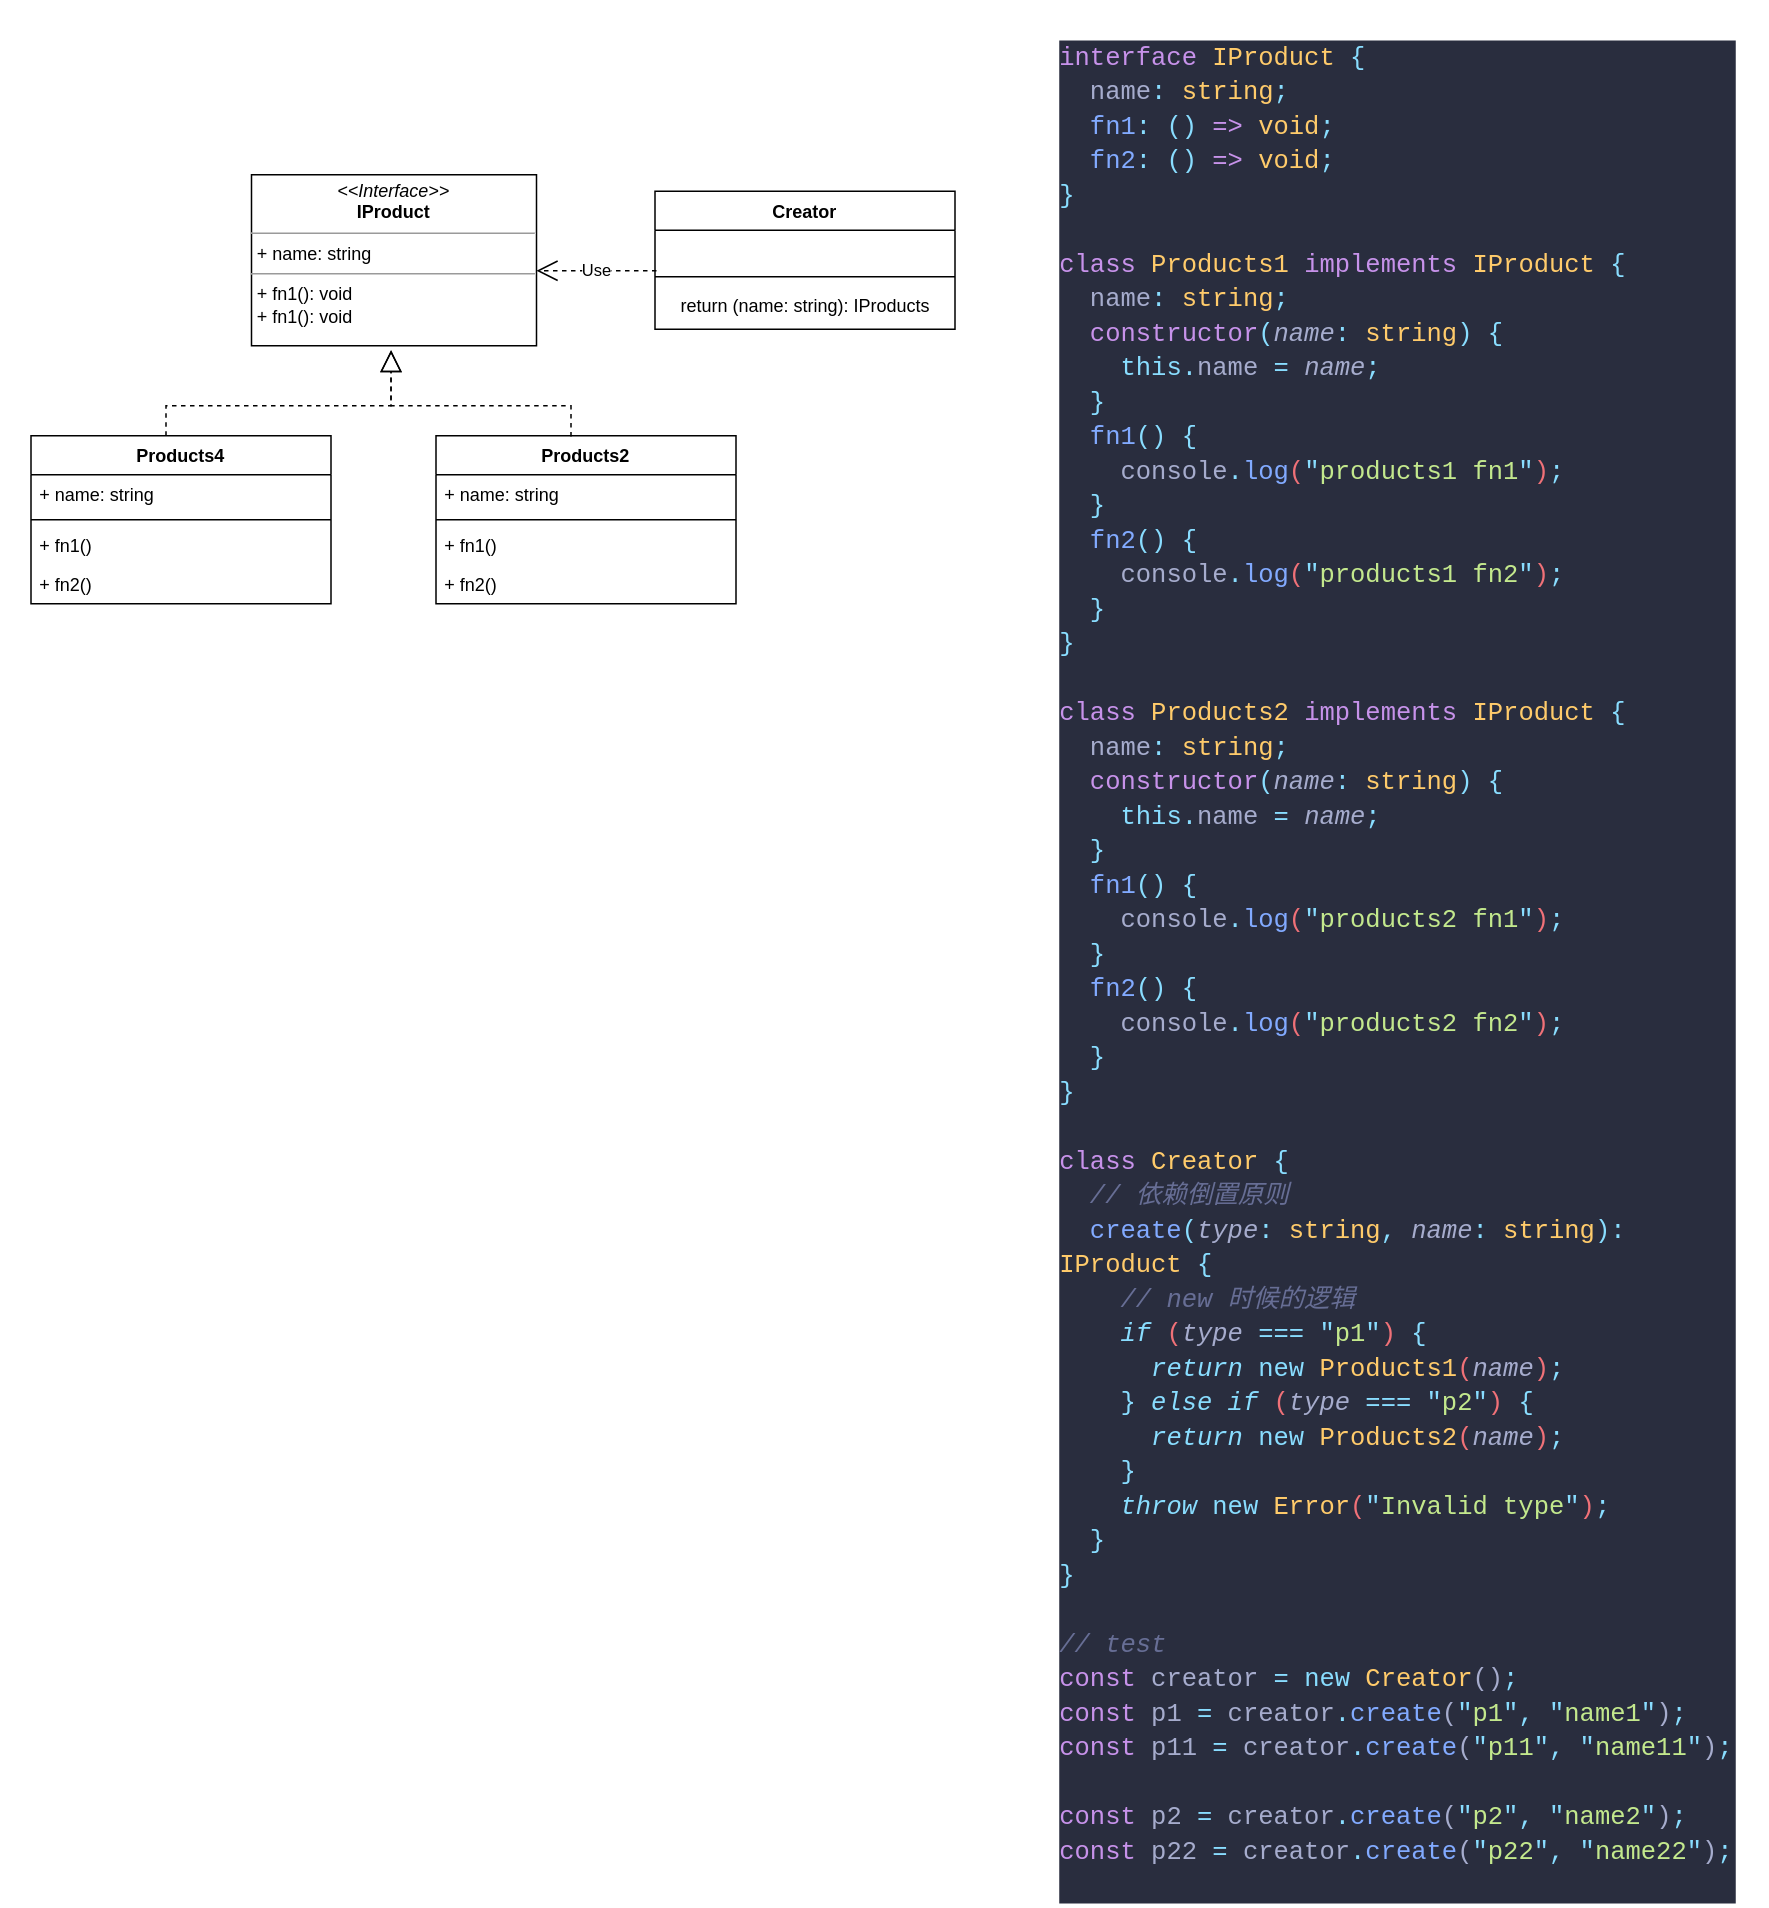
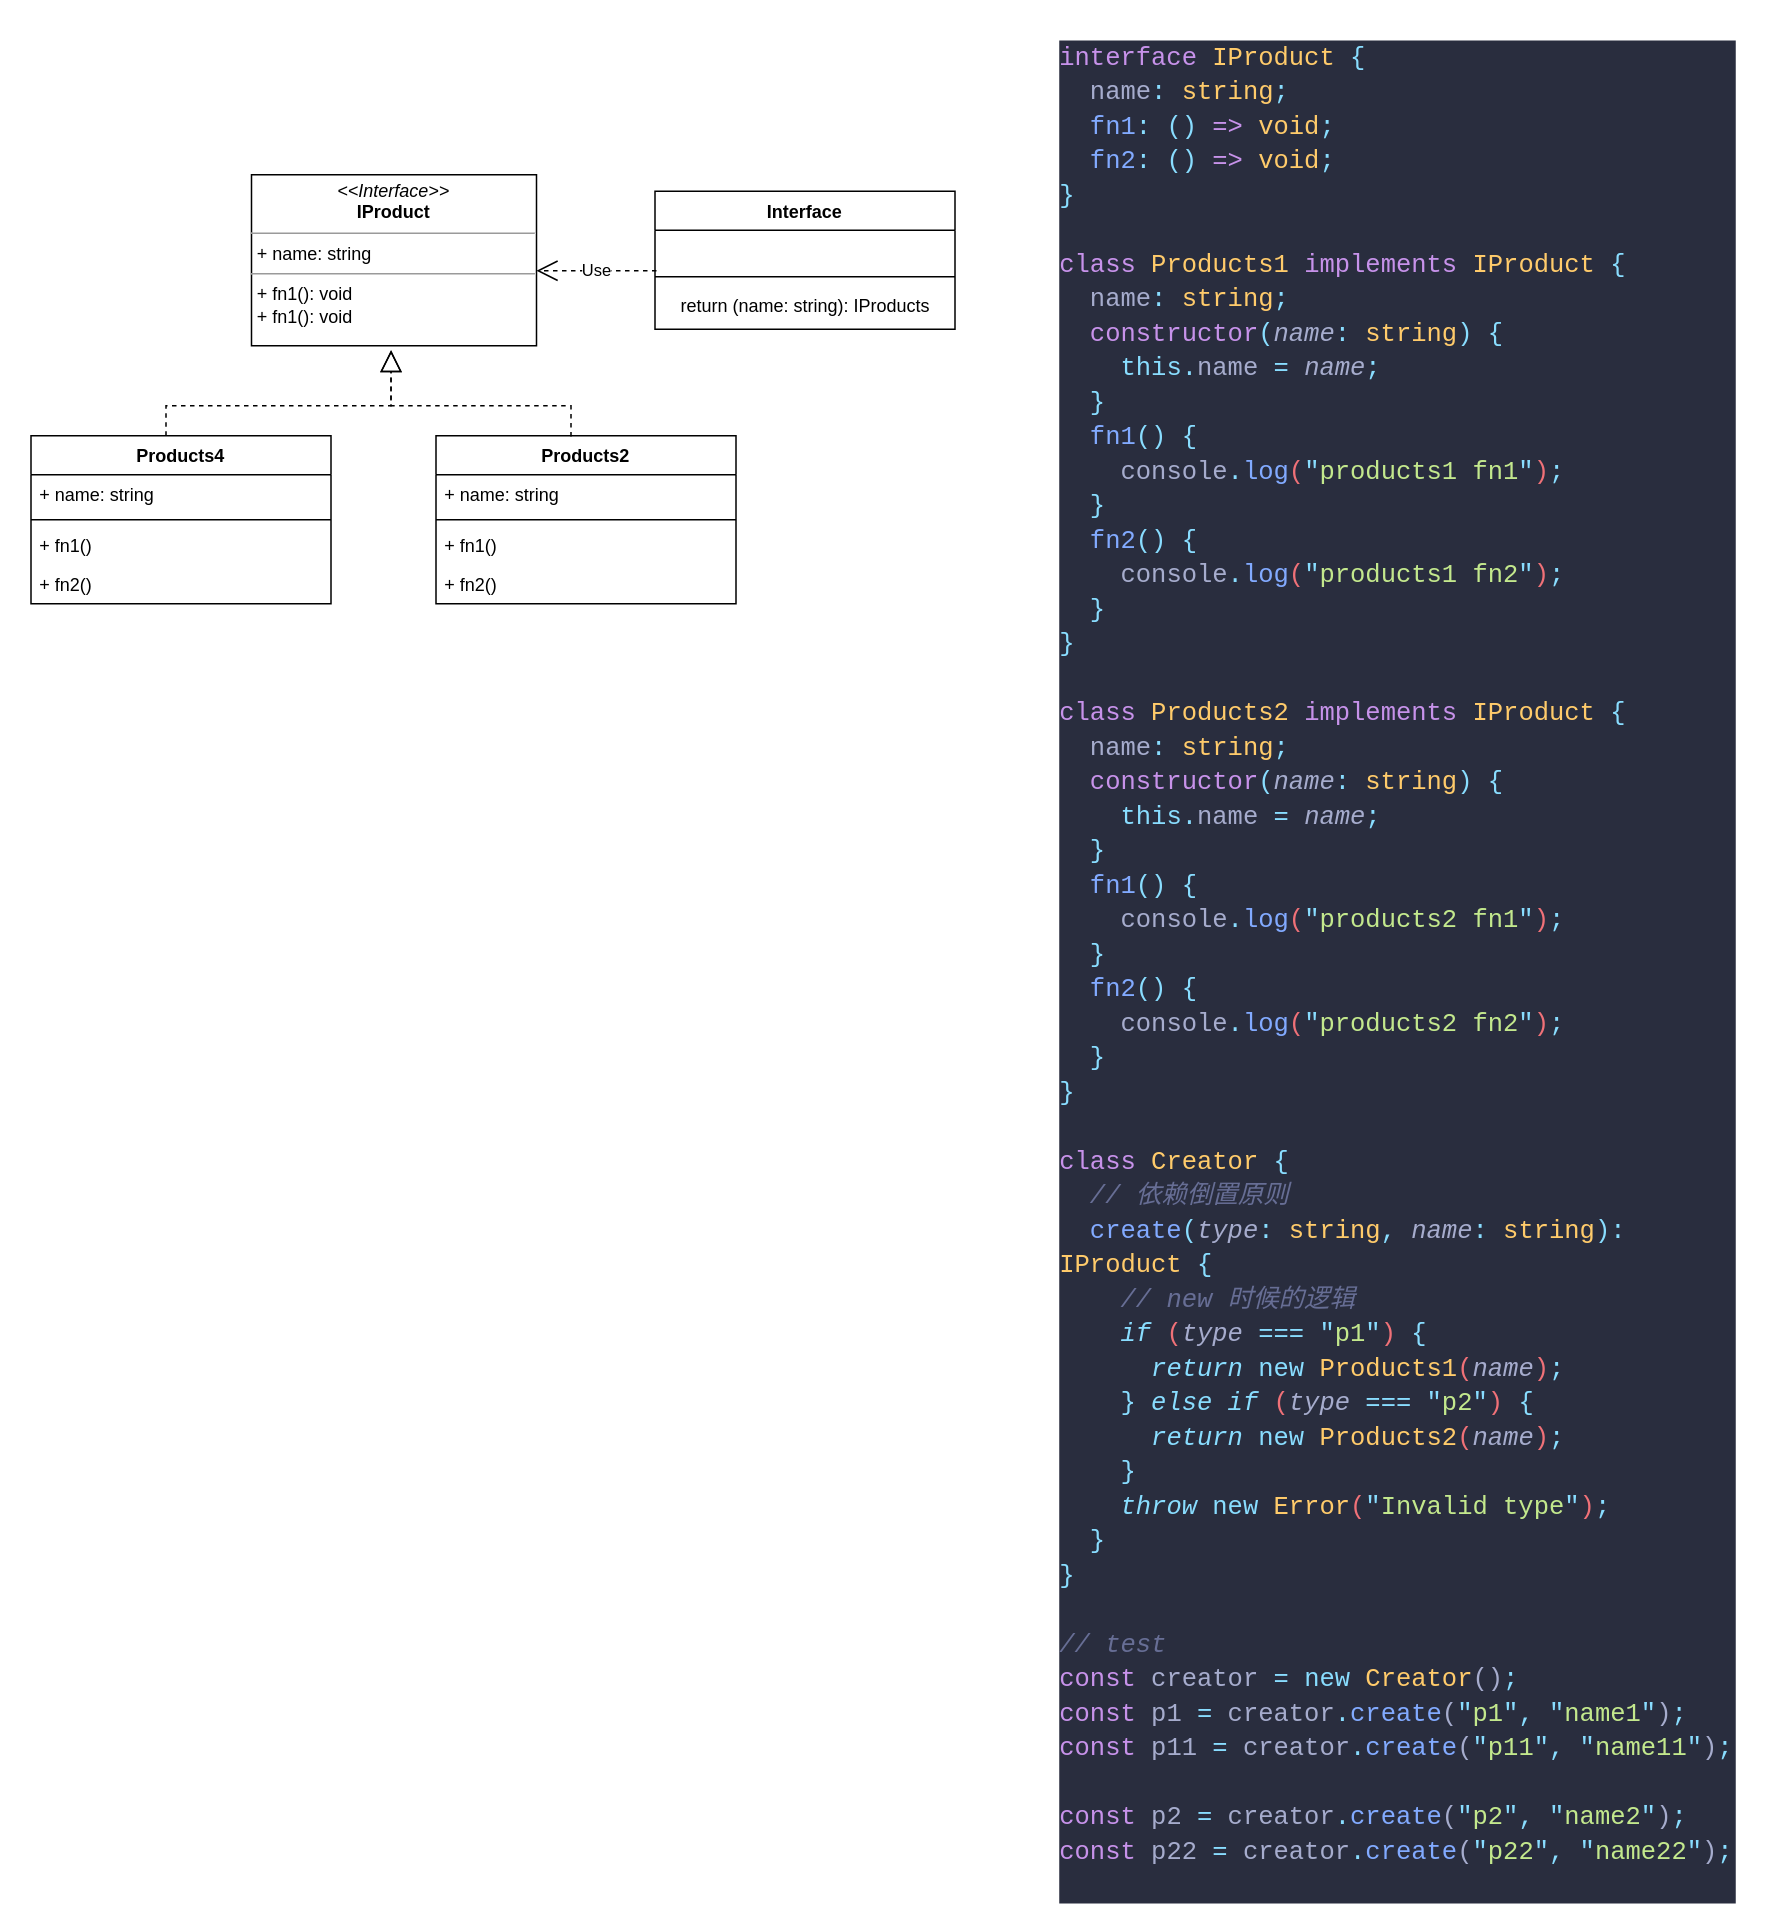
node "Creator": label "Creator" -> "Interface"
